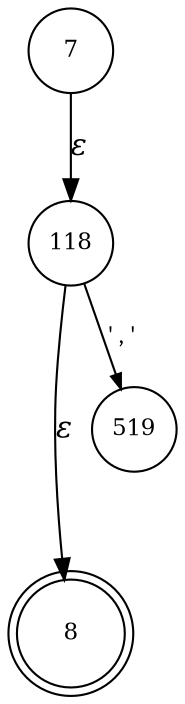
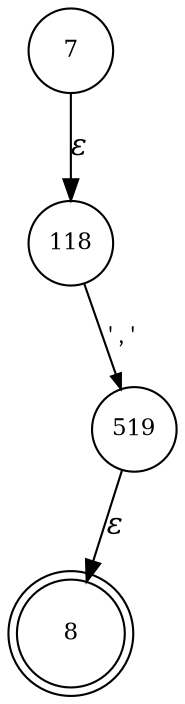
edge "118" -> "8": now "519" -> "8"
